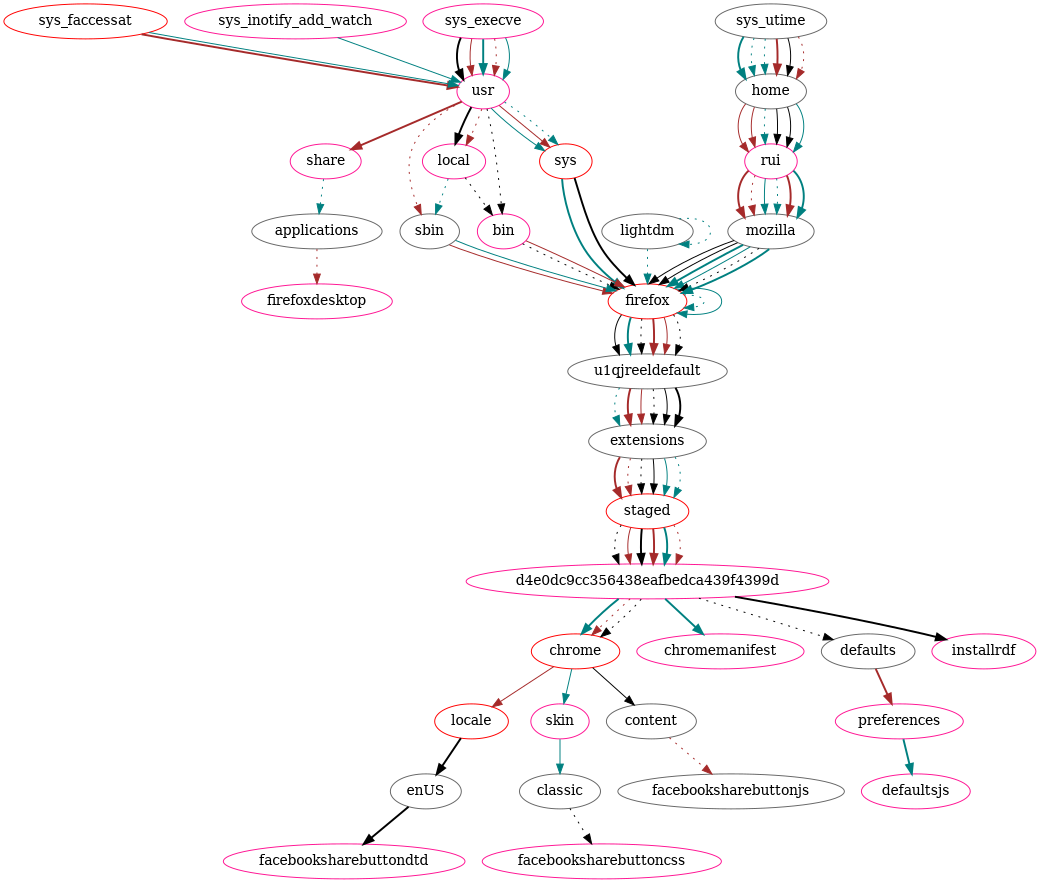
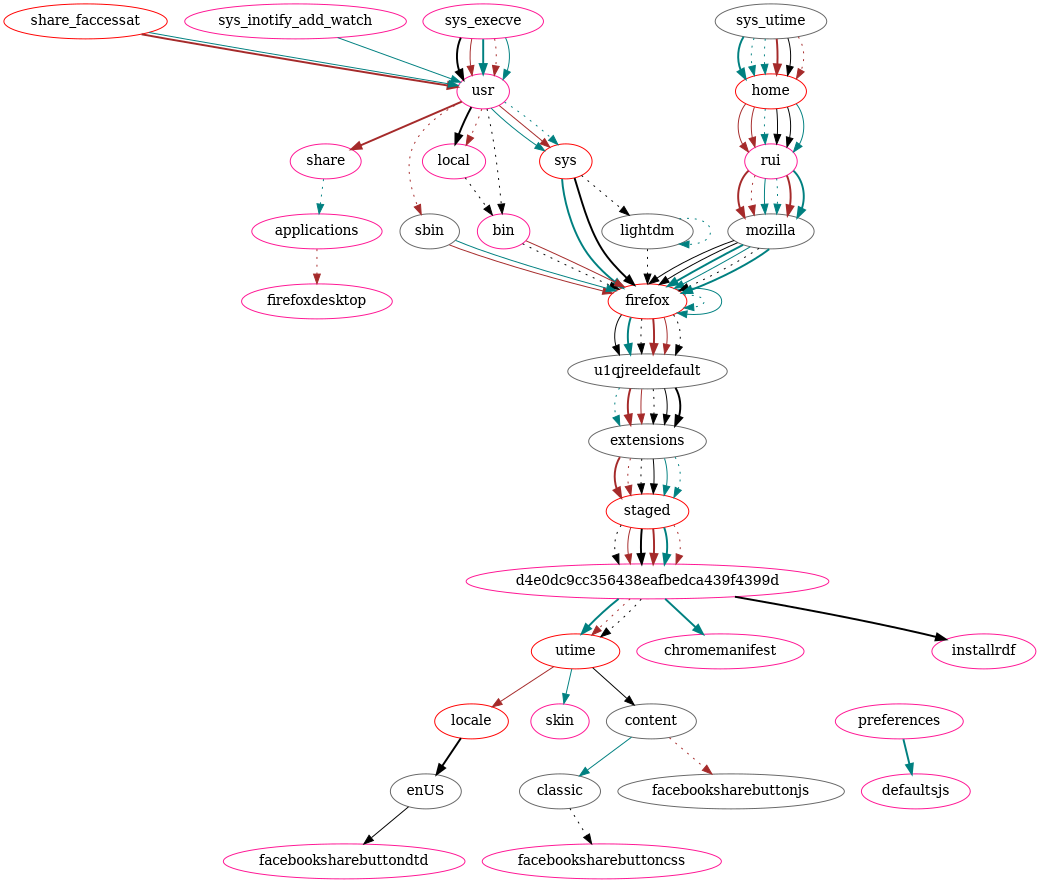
node "sys_faccessat": label "sys_faccessat" -> "share_faccessat"
node "home": color gray40 -> red
edge "local" -> "sbin": removed
edge "sys" -> "lightdm": added
node "applications": color gray40 -> deeppink
edge "lightdm" -> "firefox": color teal -> black
node "chrome": label "chrome" -> "utime"
node "defaults": removed
edge "skin" -> "classic": now "content" -> "classic"
edge "enUS" -> "facebooksharebuttondtd": style bold -> solid
